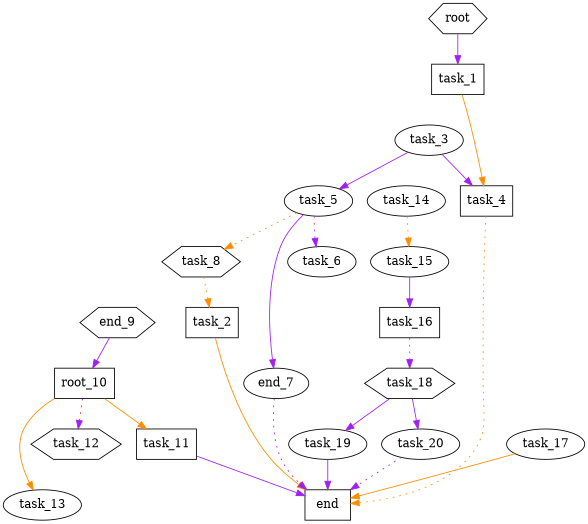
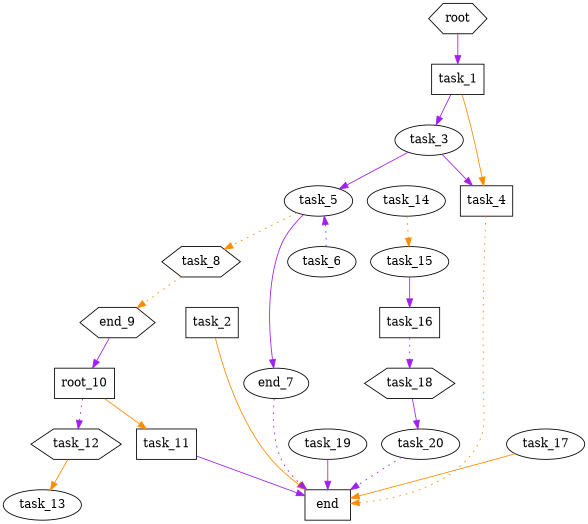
edge "task_1" -> "task_3": added
edge "task_5" -> "task_6": reversed
edge "task_8" -> "task_2": now "task_8" -> "end_9"
edge "task_18" -> "task_19": removed
edge "root_10" -> "task_13": now "task_12" -> "task_13"
